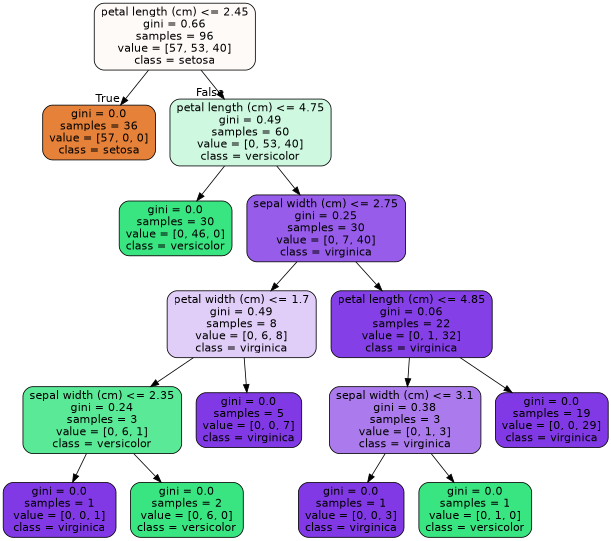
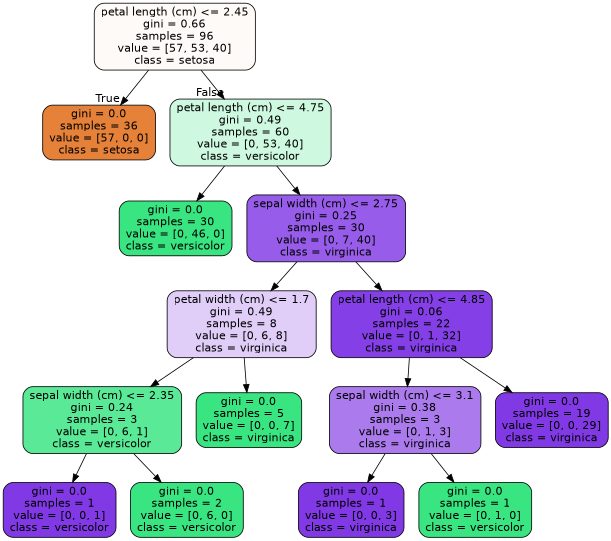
node "gini = 0.0 samples = 5 value = [0, 0, 7] class = virginica": fillcolor #8139e5 -> #39e581
node "gini = 0.0 samples = 1 value = [0, 0, 1] class = virginica": label "gini = 0.0 samples = 1 value = [0, 0, 1] class = virginica" -> "gini = 0.0 samples = 1 value = [0, 0, 1] class = versicolor"
